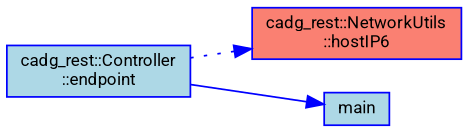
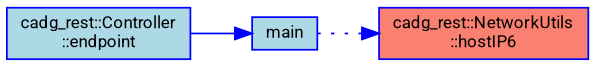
edge "cadg_rest::Controller ::endpoint" -> "cadg_rest::NetworkUtils ::hostIP6": now "main" -> "cadg_rest::NetworkUtils ::hostIP6"
